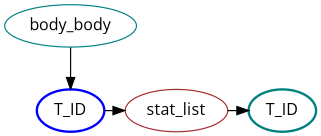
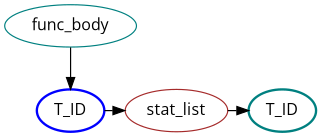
node "body_body": label "body_body" -> "func_body"
